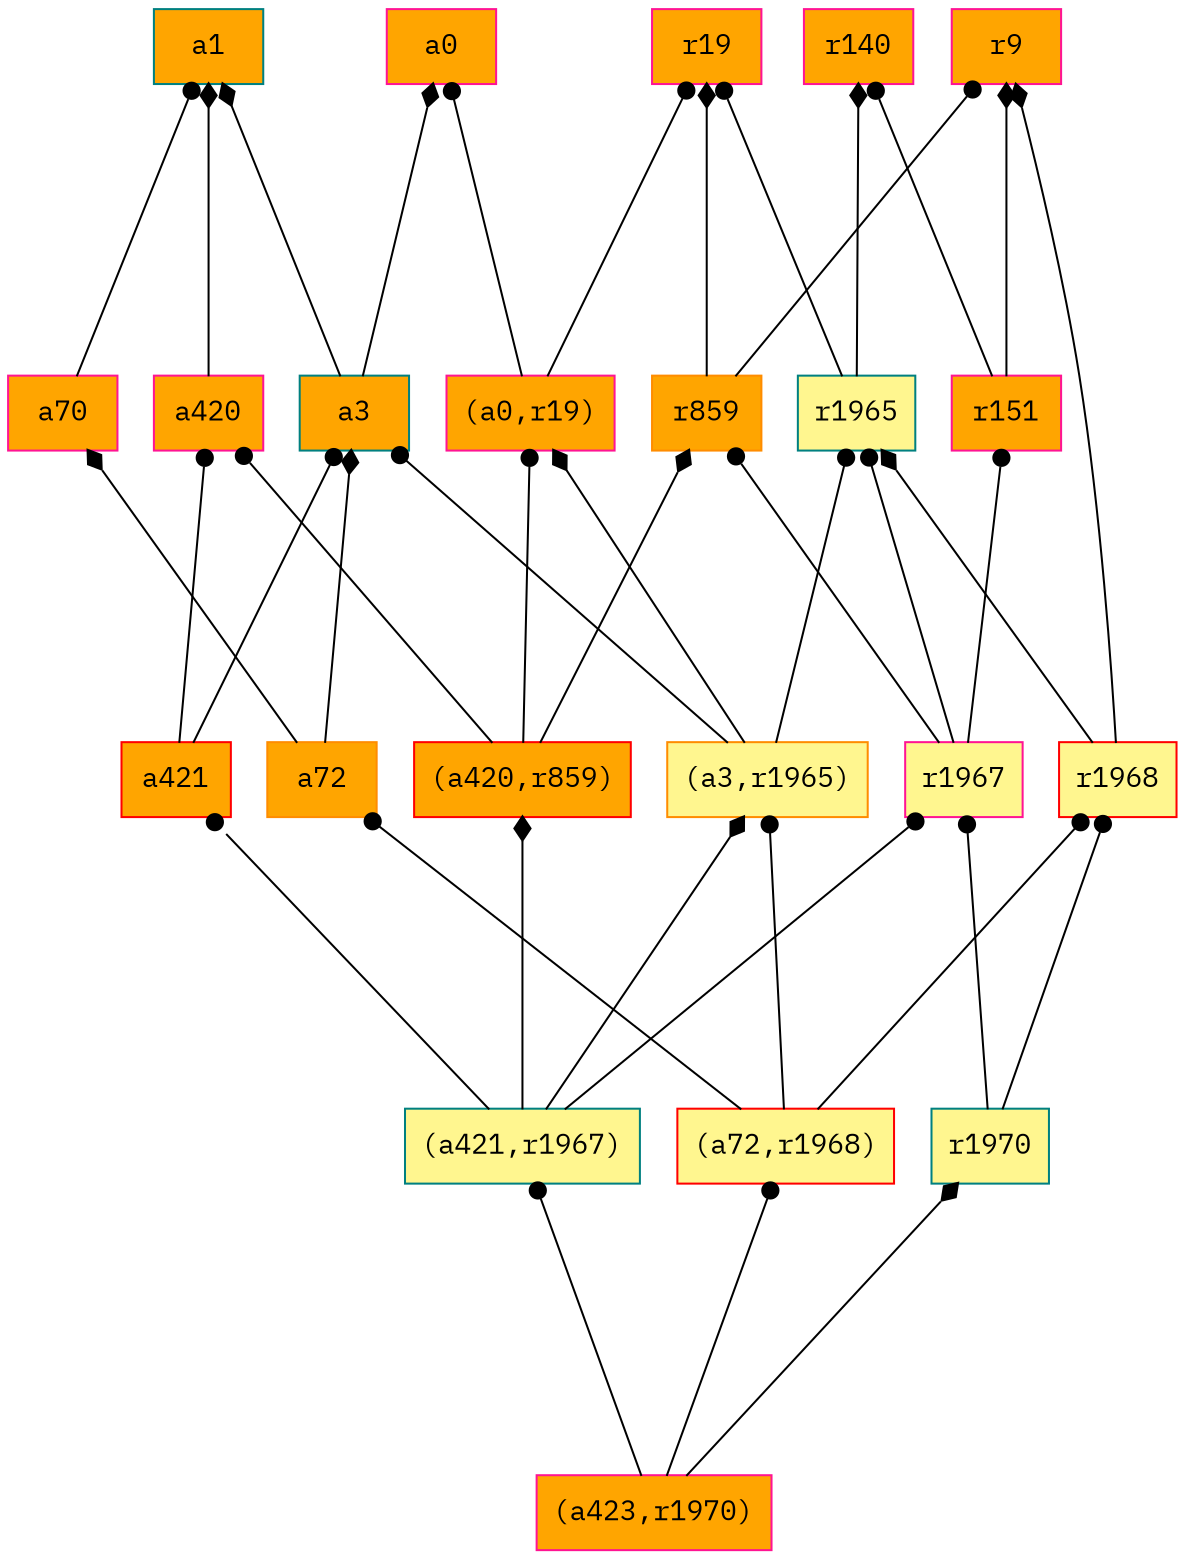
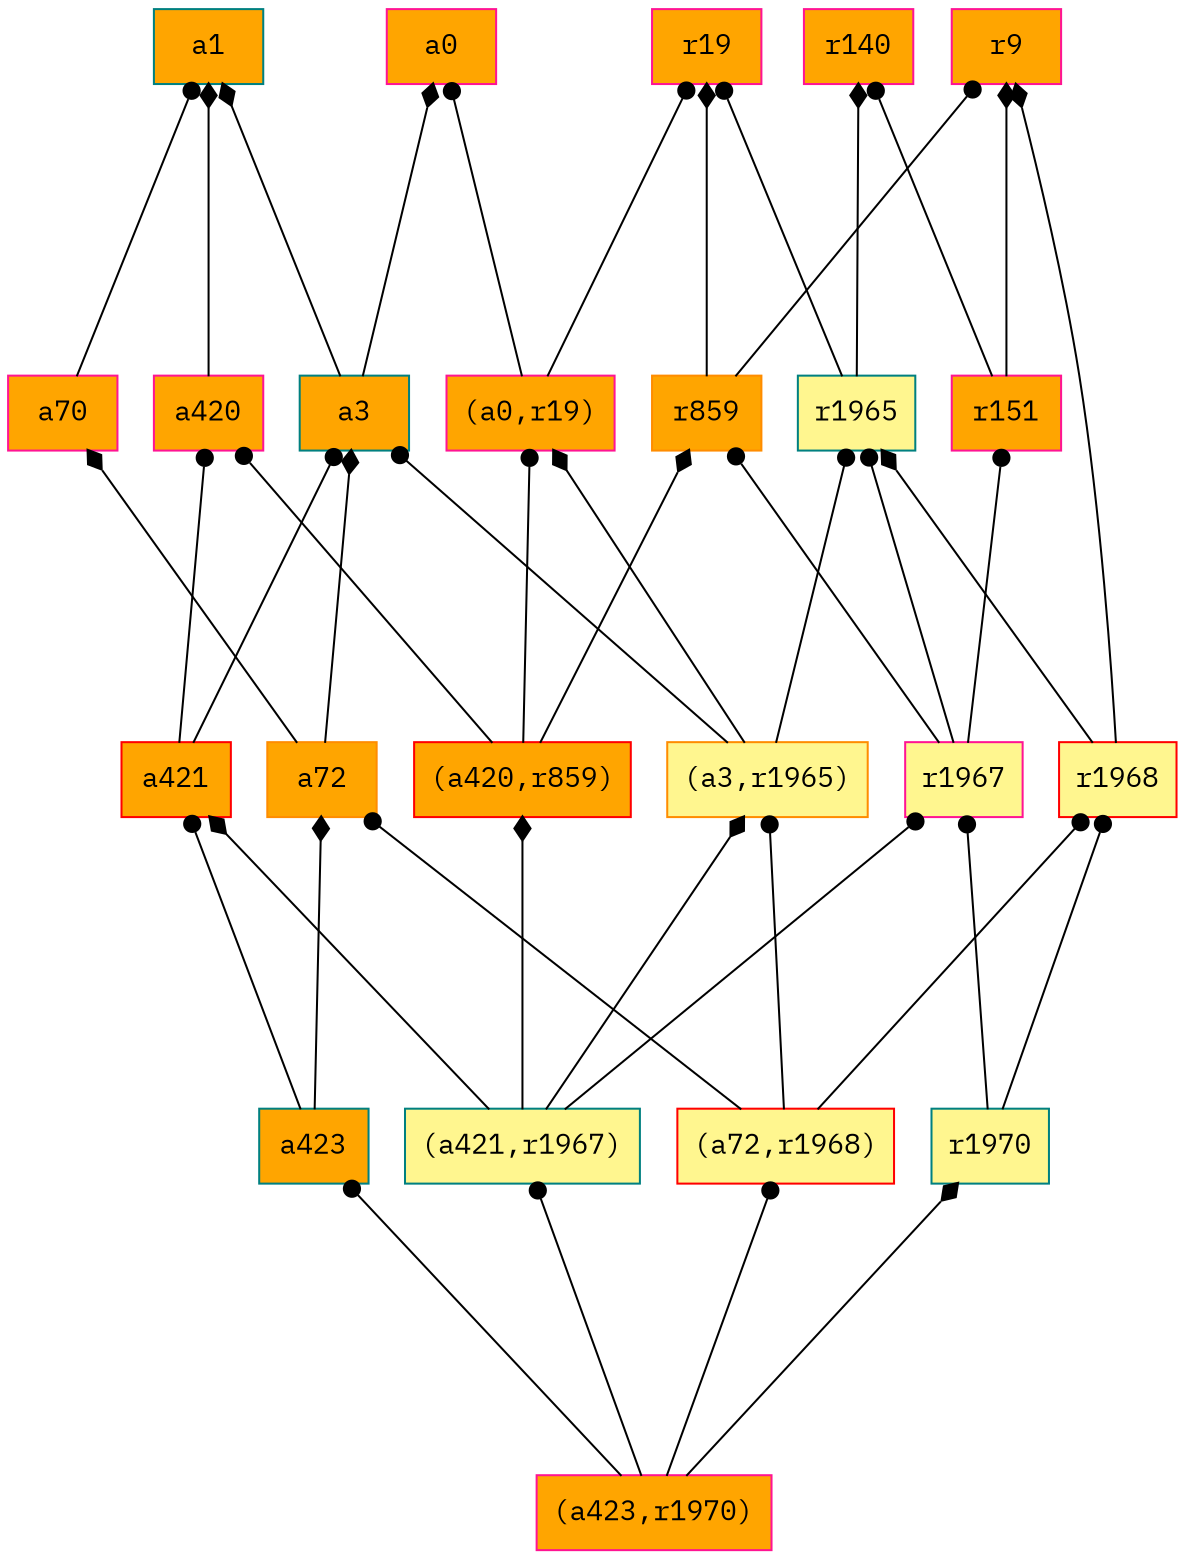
edge "(a421,r1967)" -> "a421": arrowhead dot -> diamond
node "a423": added
